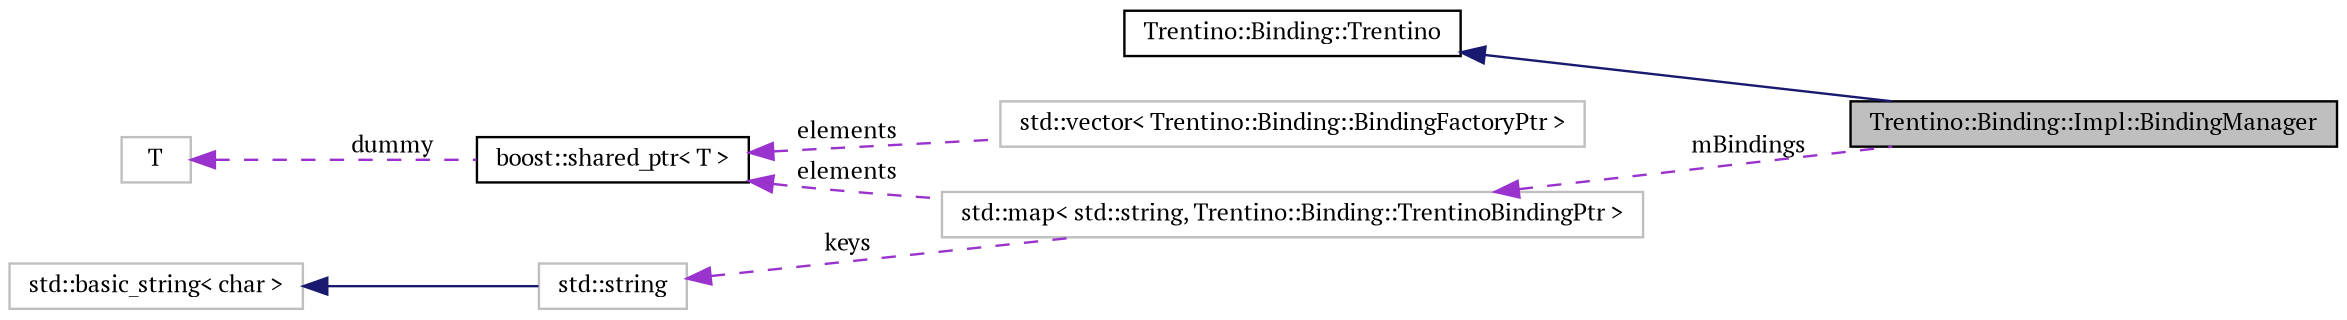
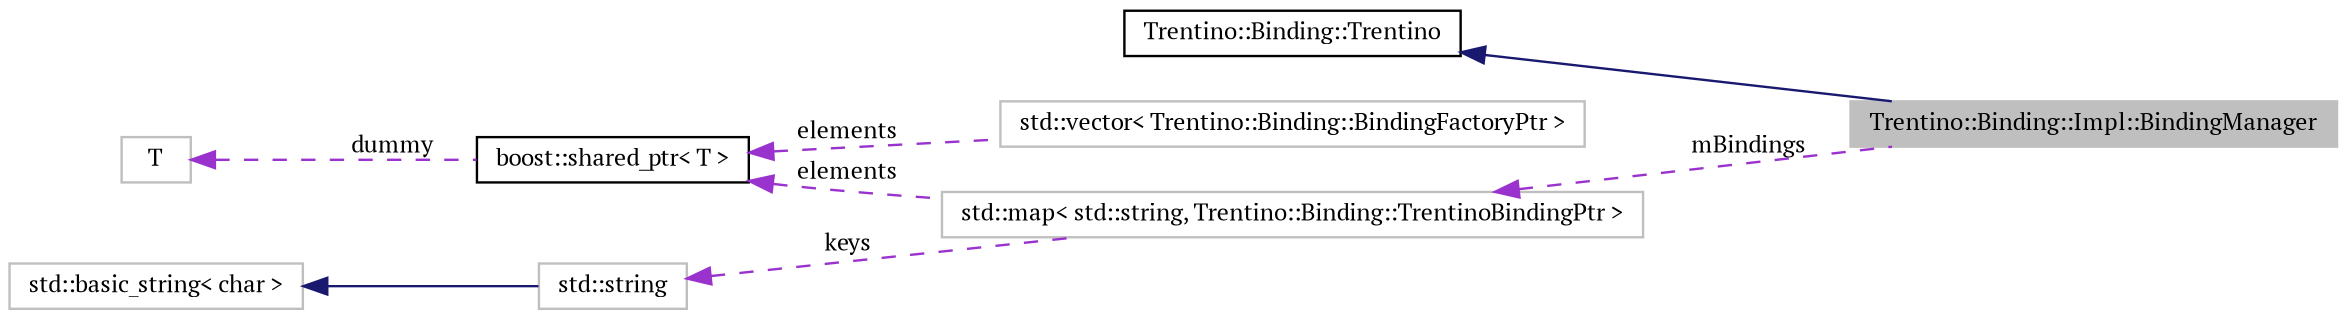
node "Trentino::Binding::Impl::BindingManager": color black -> grey75
